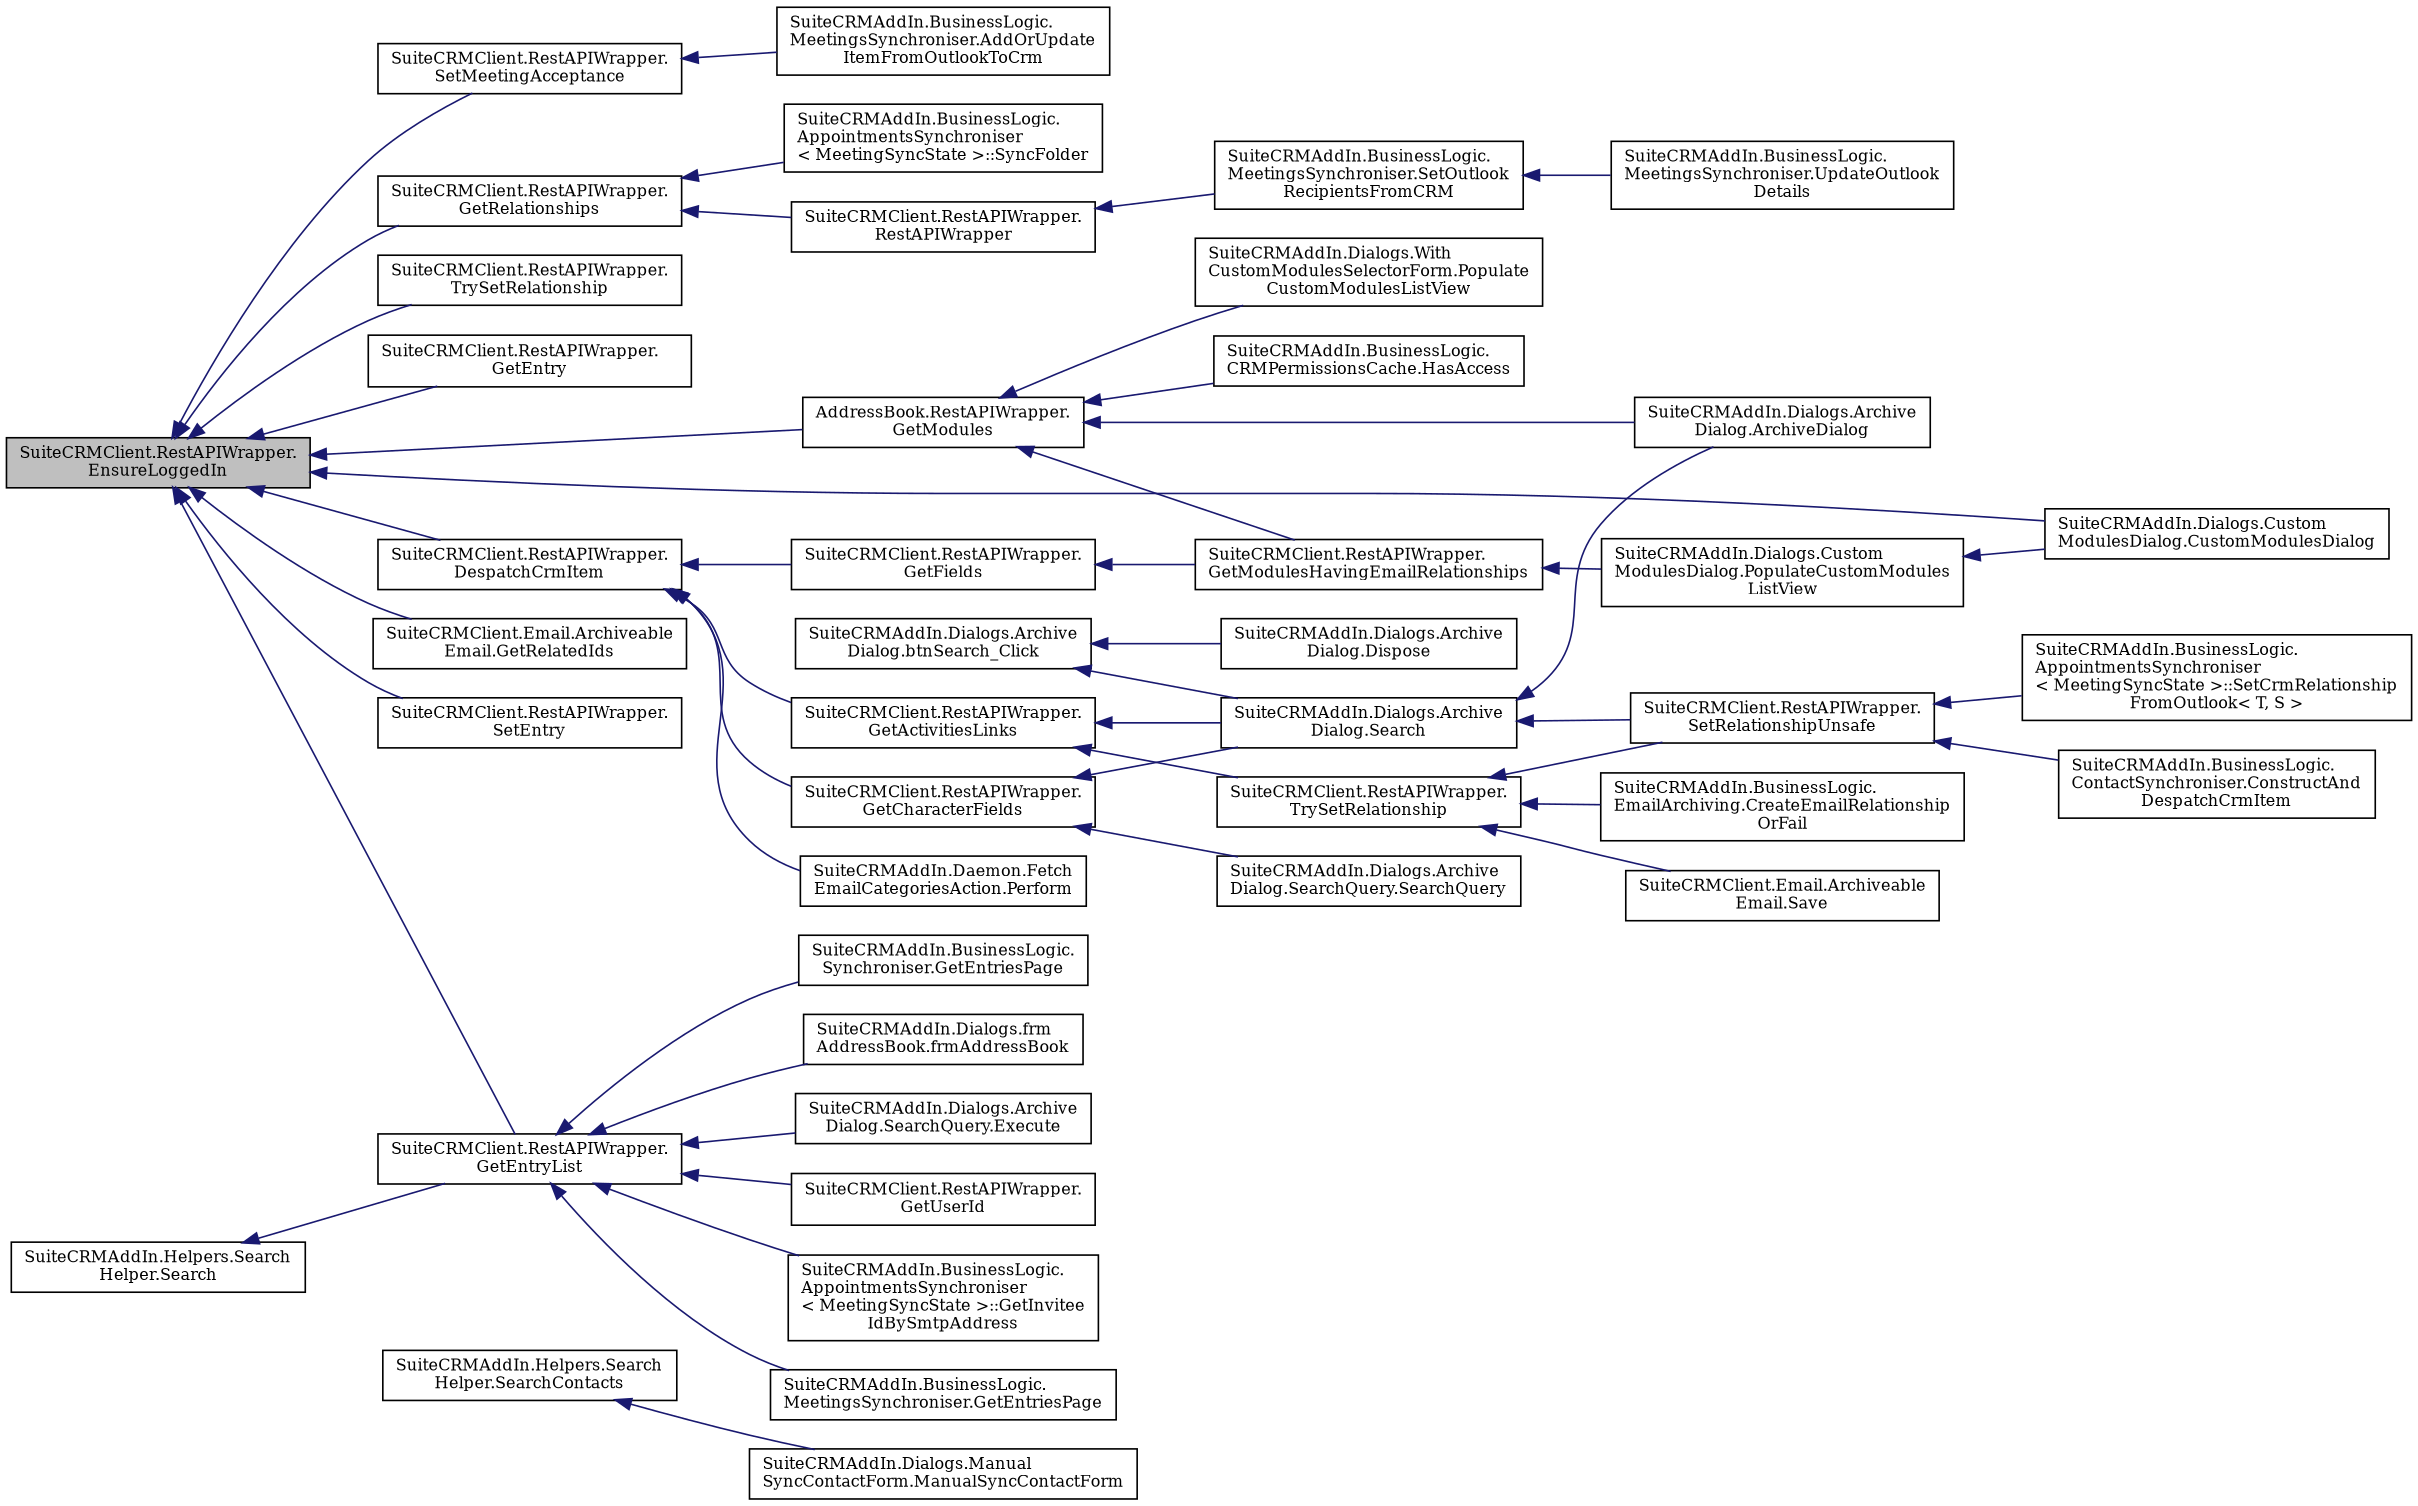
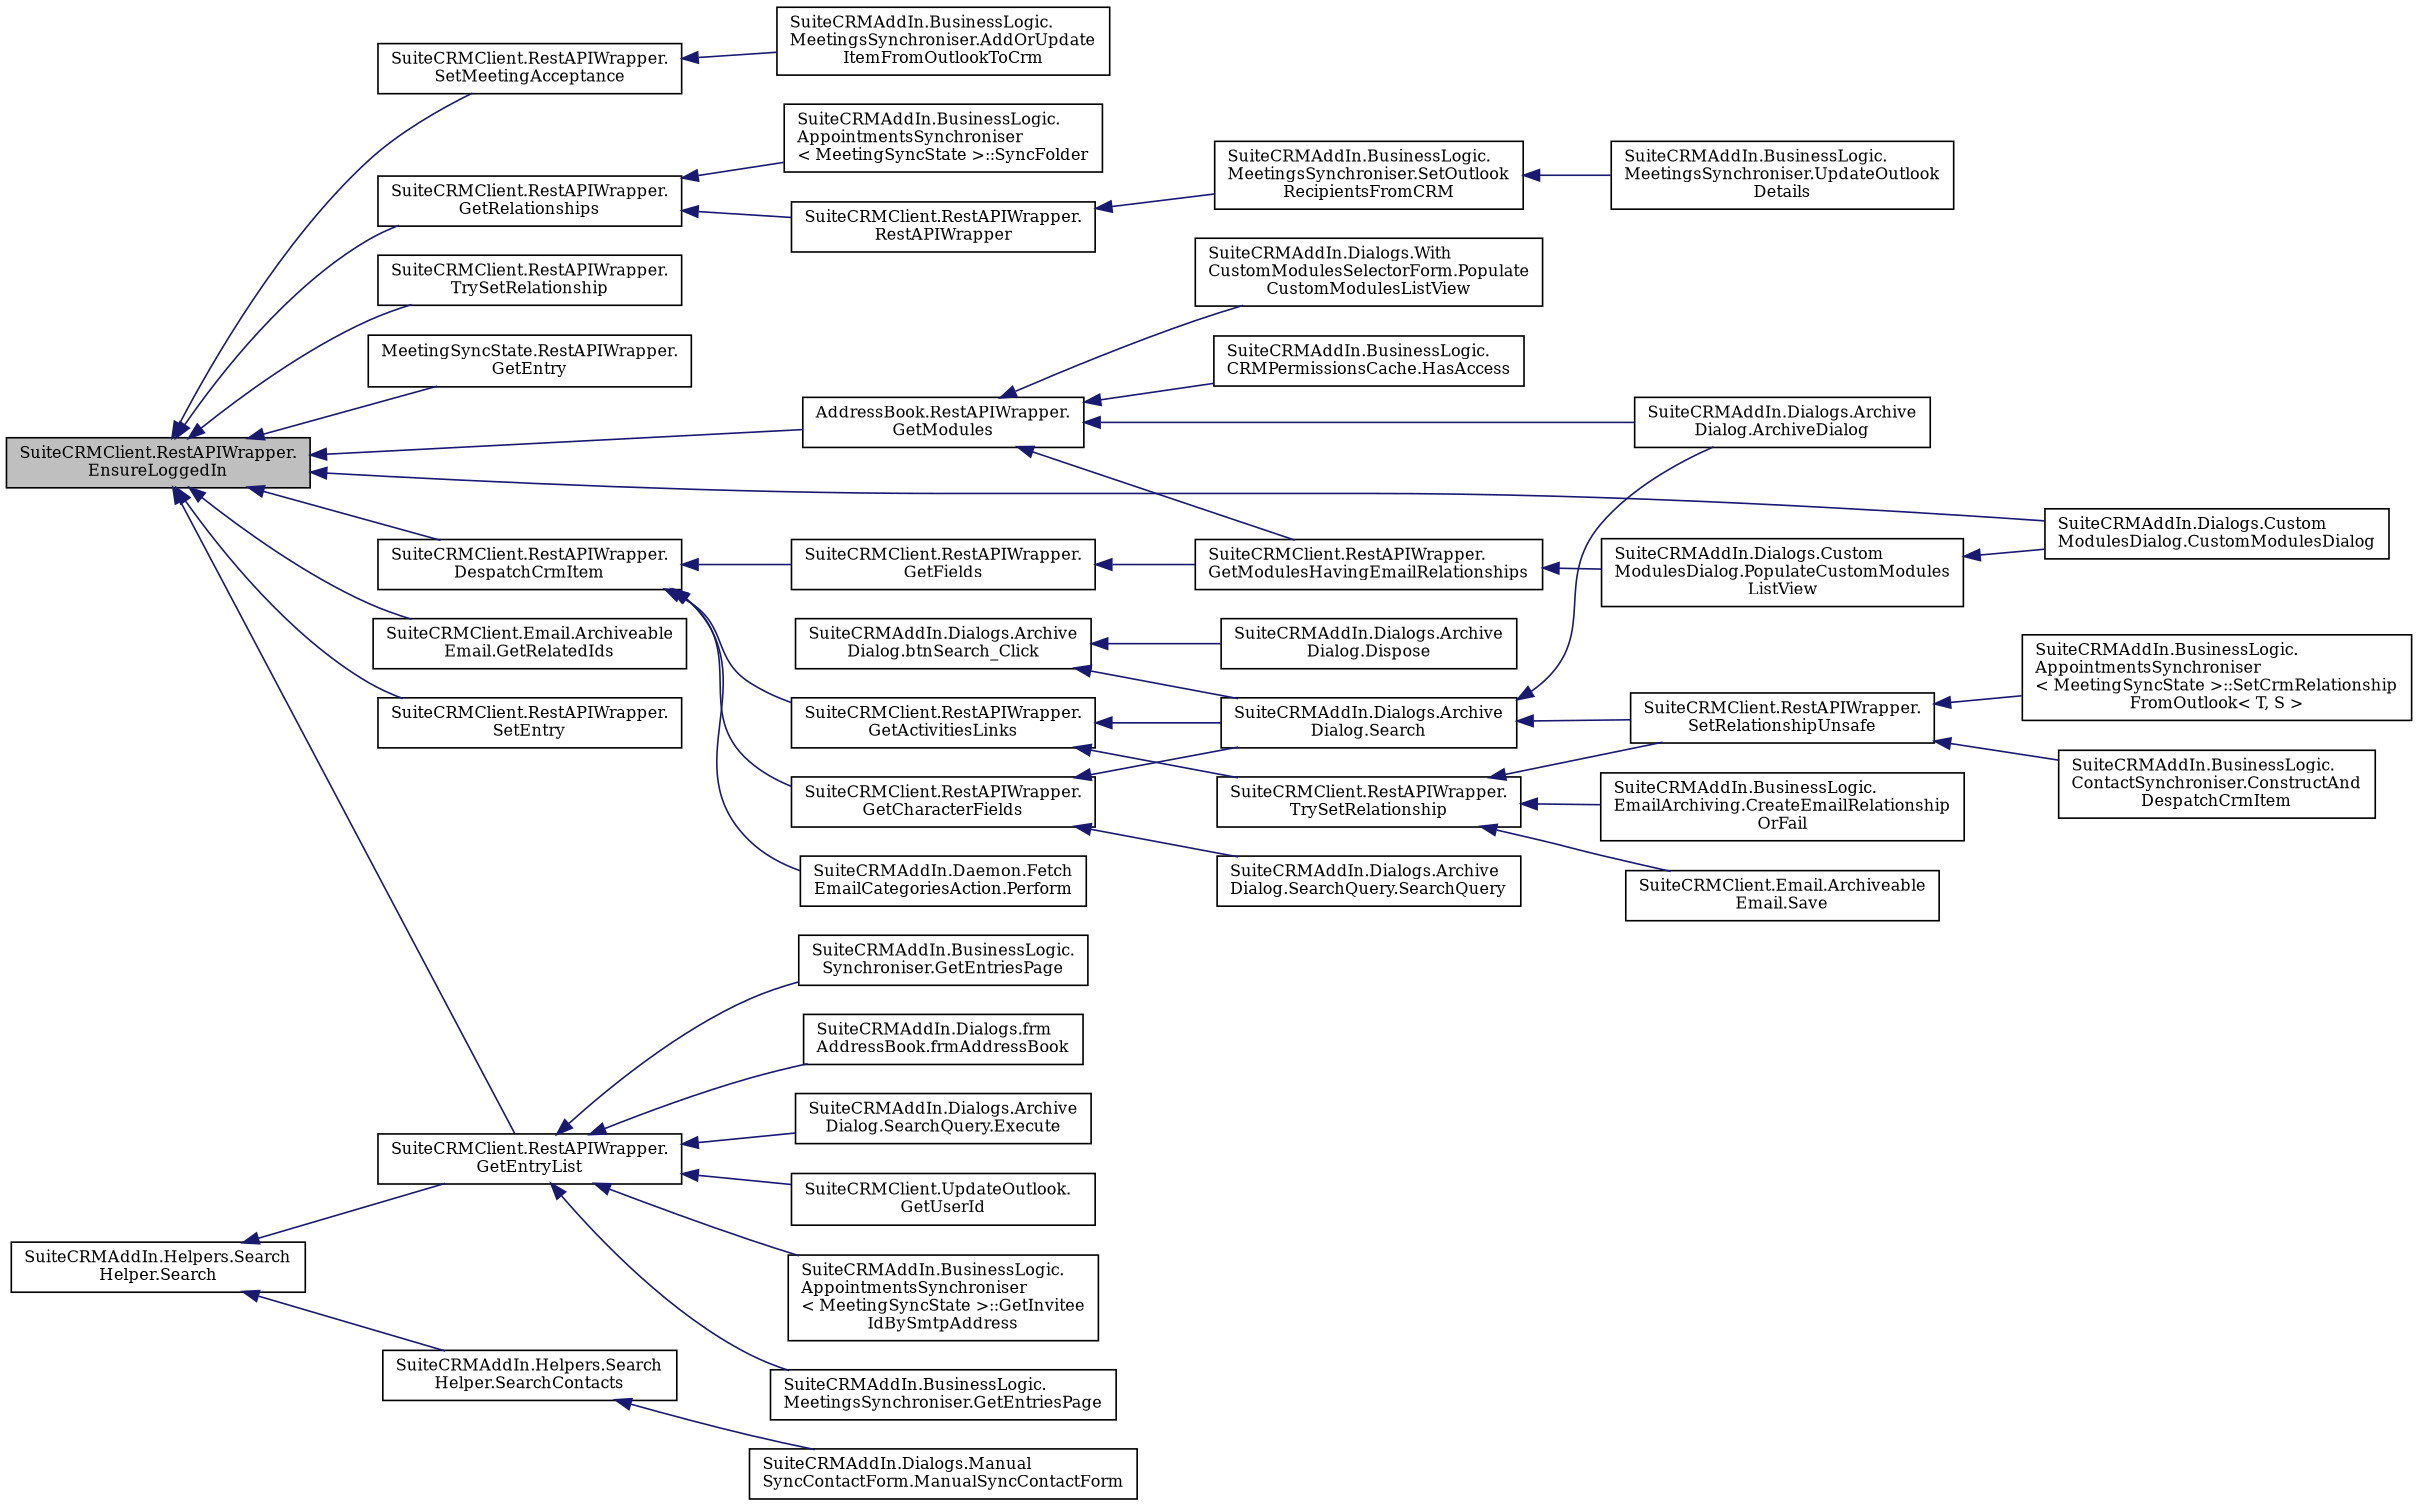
node "SuiteCRMClient.RestAPIWrapper. GetEntry": label "SuiteCRMClient.RestAPIWrapper. GetEntry" -> "MeetingSyncState.RestAPIWrapper. GetEntry"
node "SuiteCRMClient.RestAPIWrapper. GetUserId": label "SuiteCRMClient.RestAPIWrapper. GetUserId" -> "SuiteCRMClient.UpdateOutlook. GetUserId"
edge "SuiteCRMAddIn.Helpers.Search Helper.SearchContacts" -> "SuiteCRMAddIn.Helpers.Search Helper.Search": added
